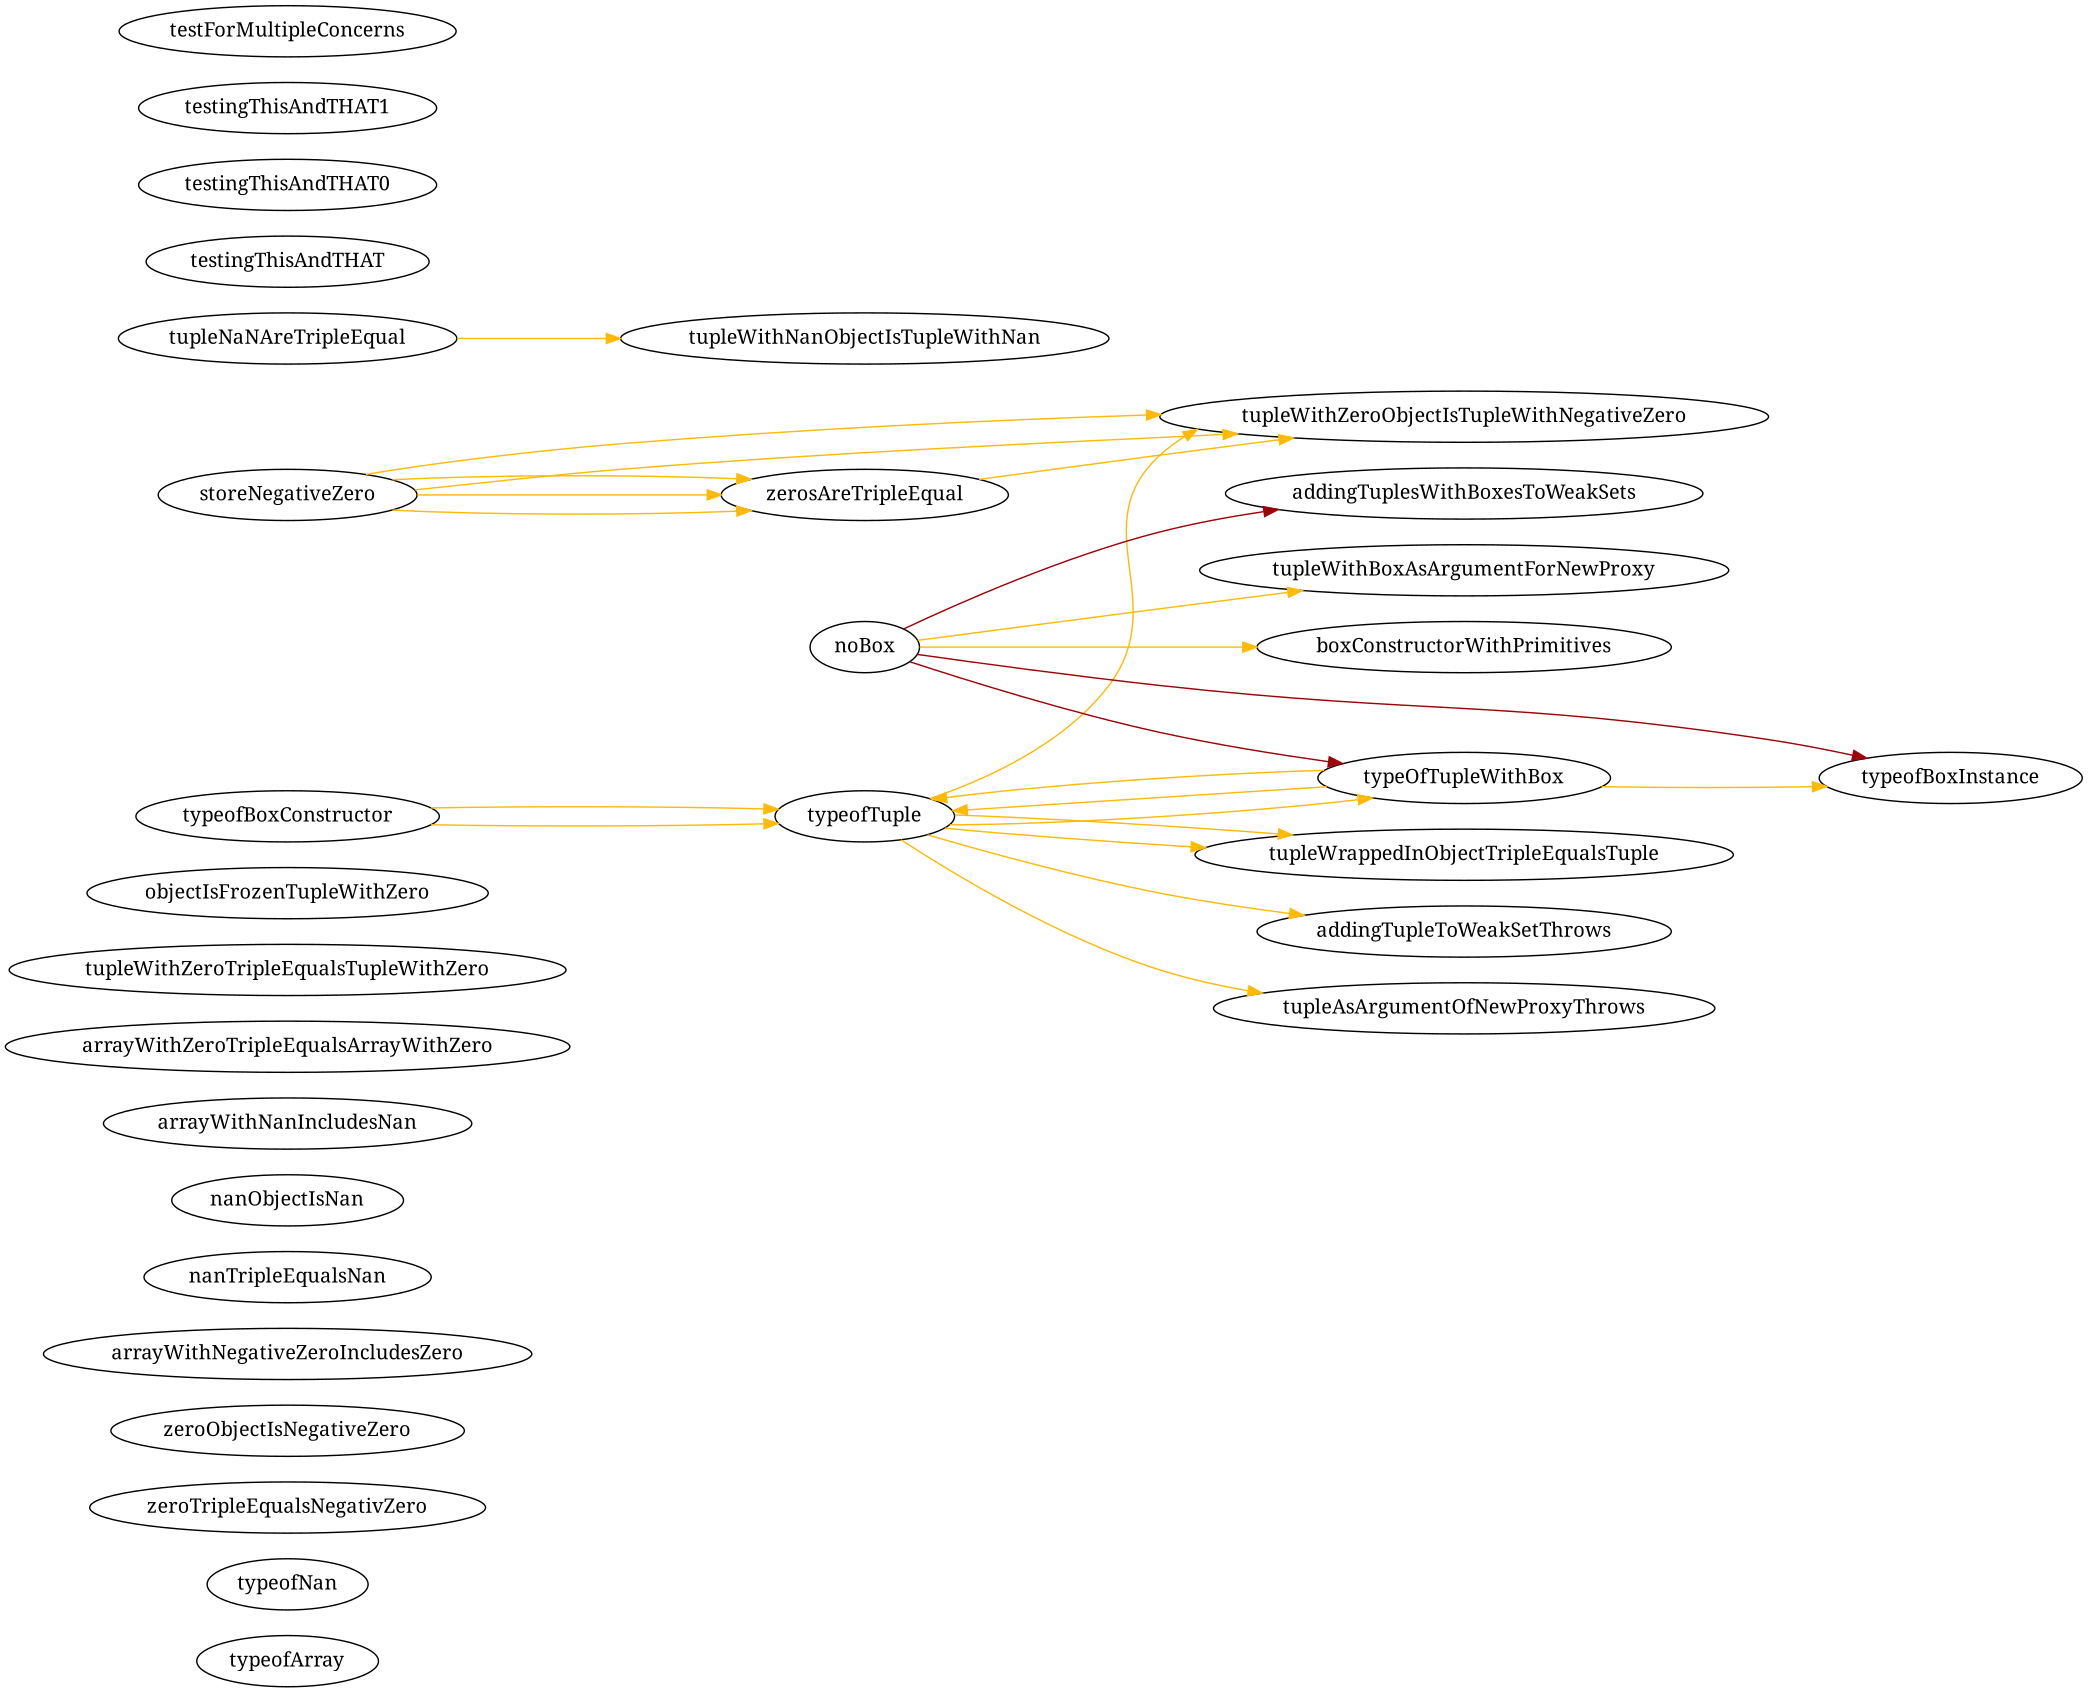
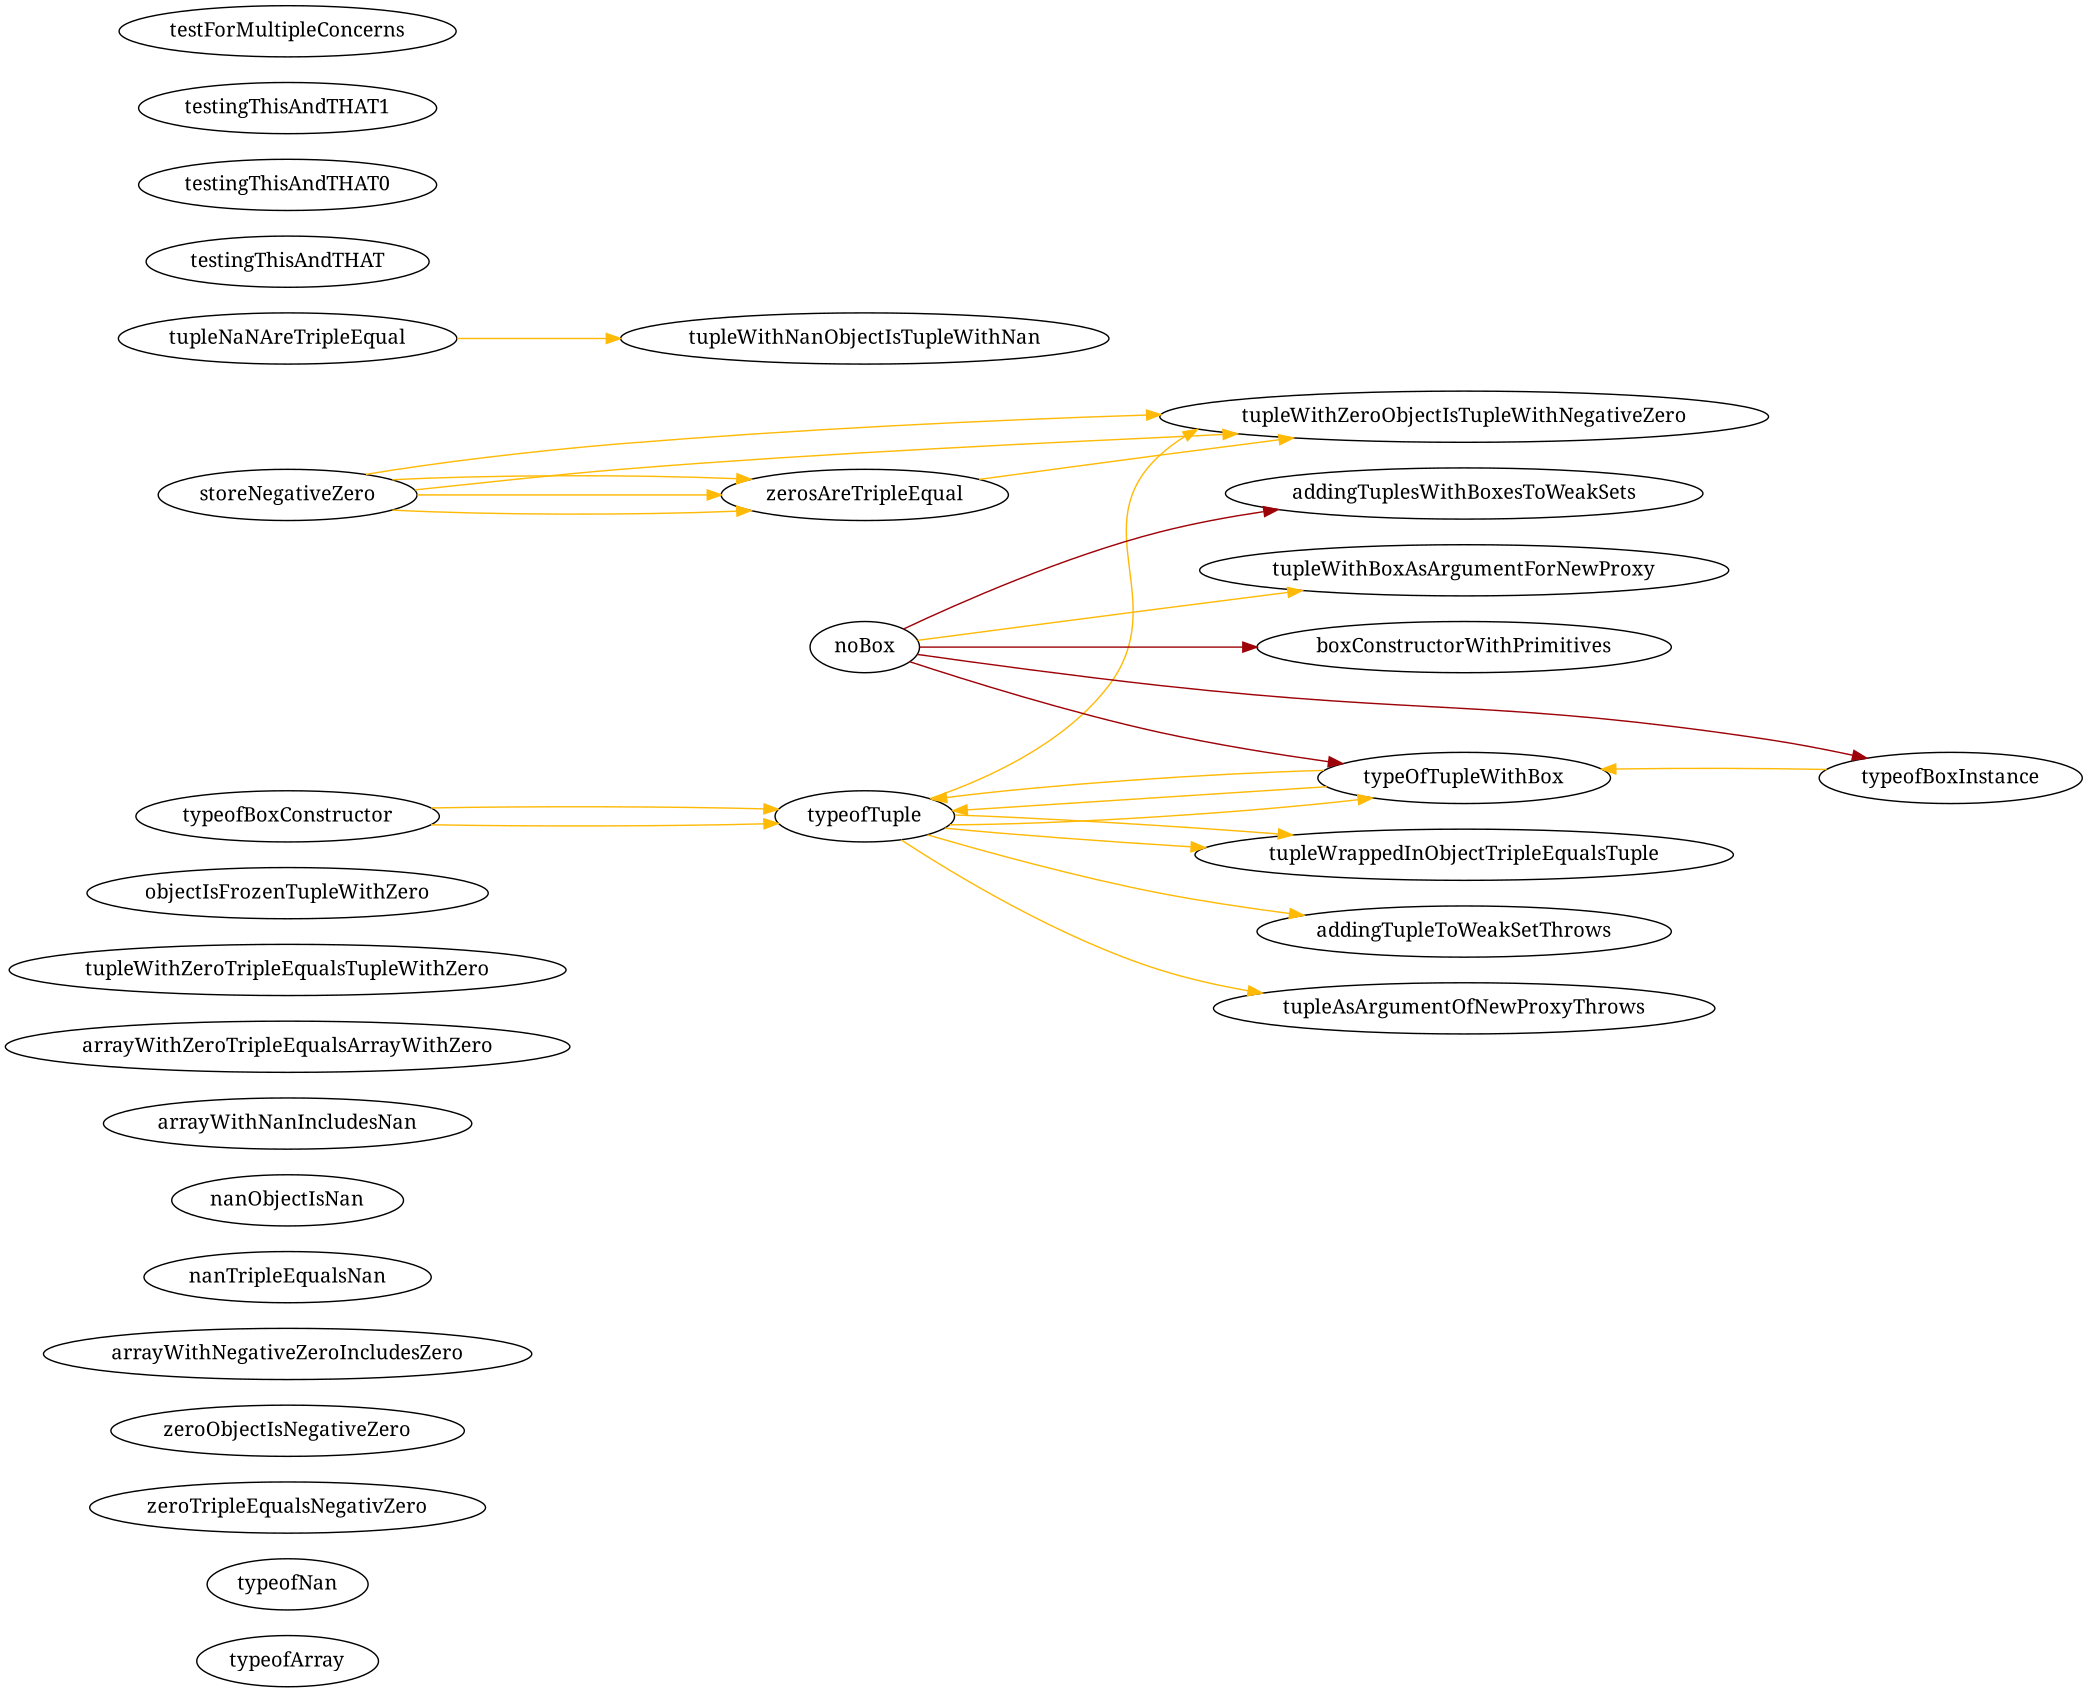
edge "noBox" -> "boxConstructorWithPrimitives": color #ffba08 -> #9d0208
edge "typeOfTupleWithBox" -> "typeofBoxInstance": reversed
